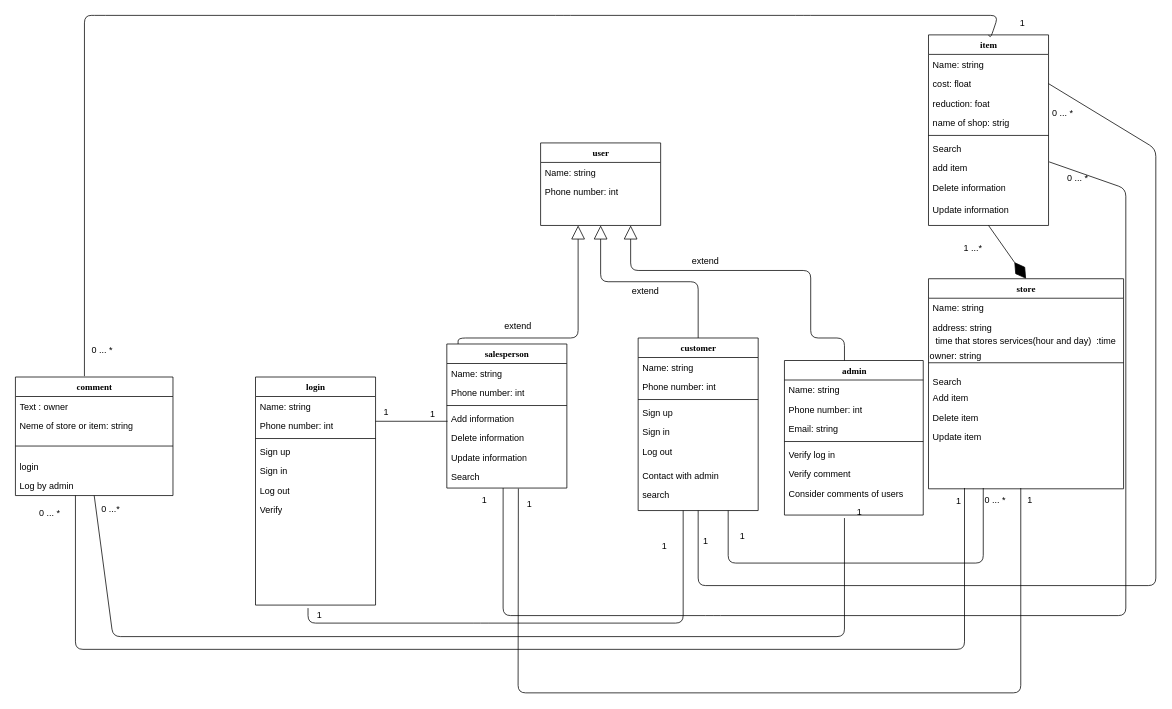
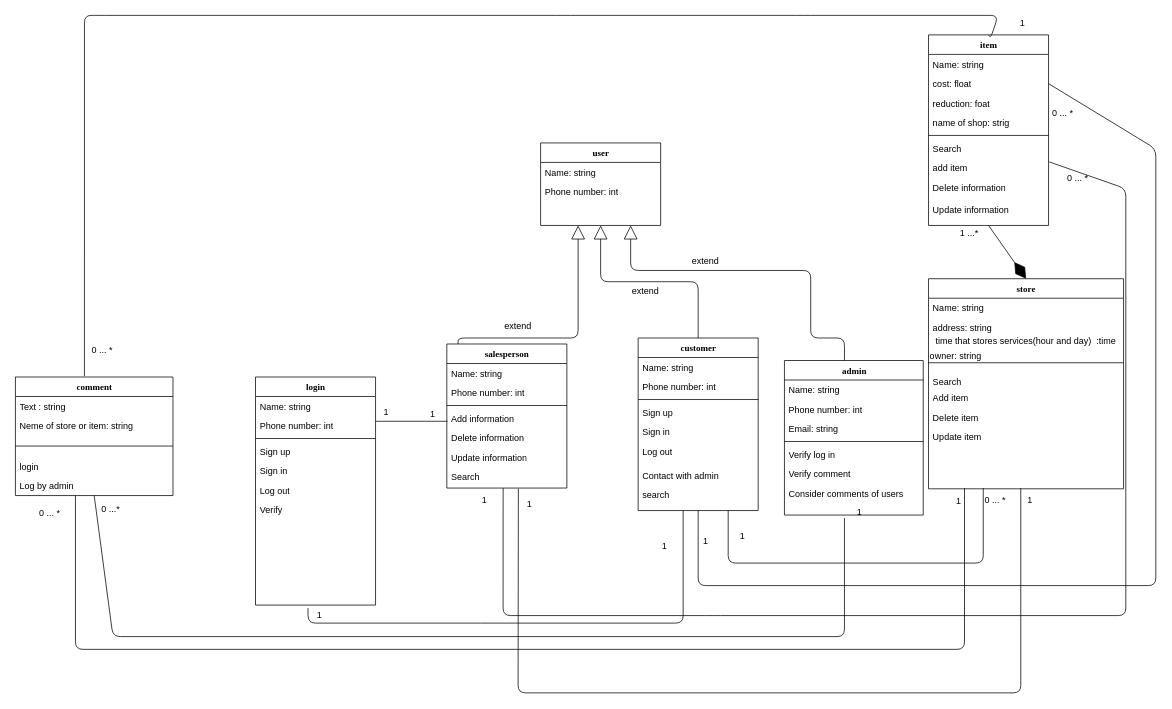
node "1 ...*": moved (977, 248) -> (973, 233)
node "Text : owner": label "Text : owner" -> "Text : string"
